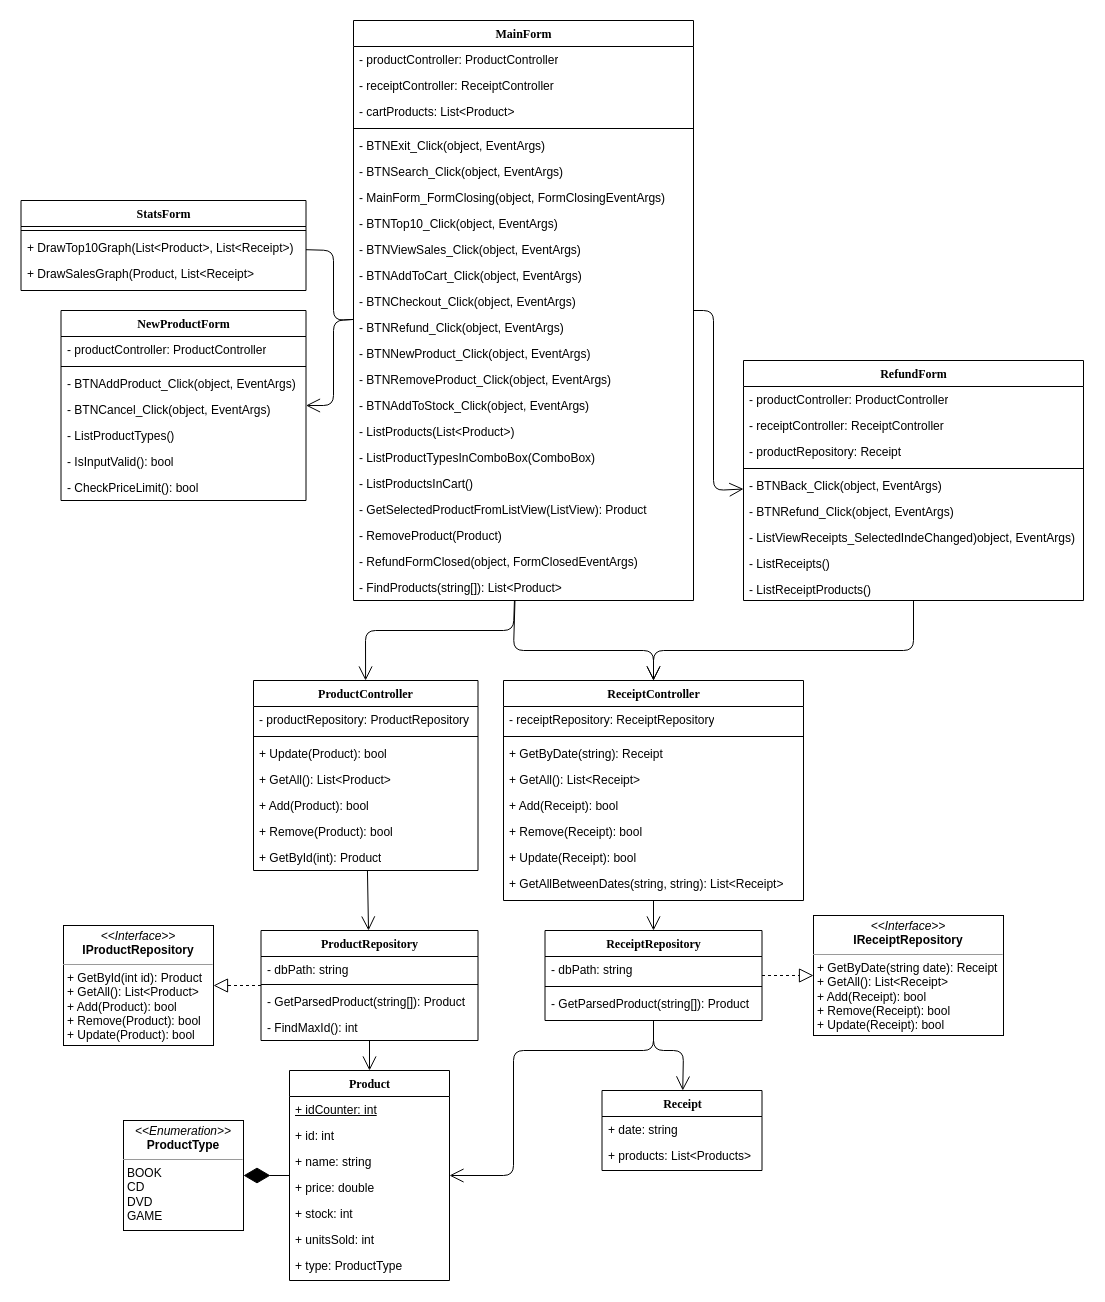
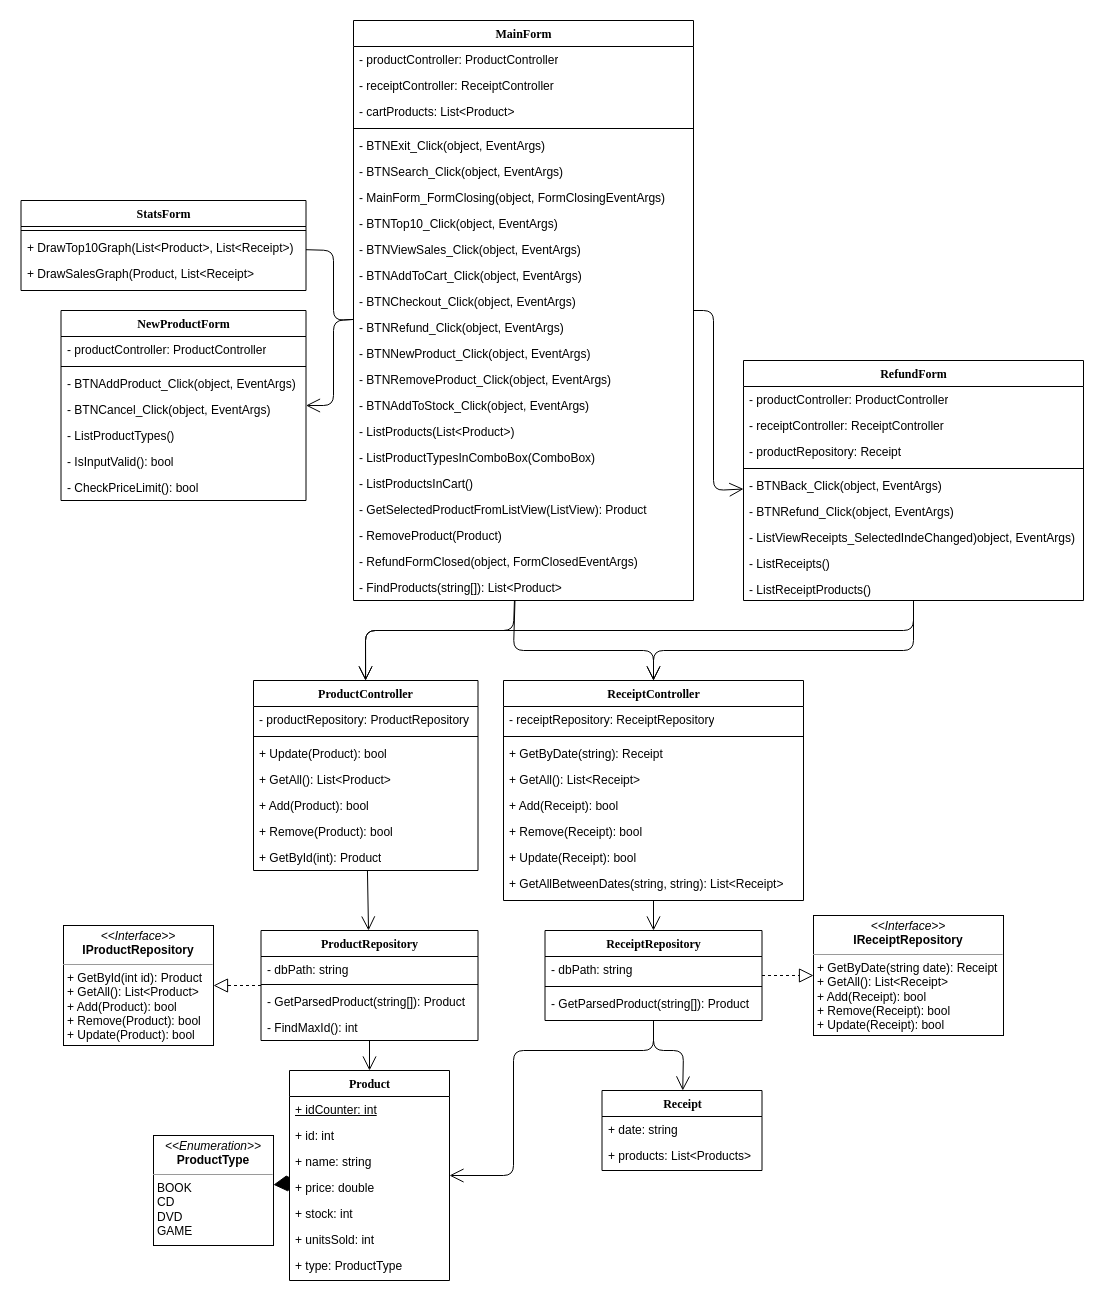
edge "RefundForm" -> "ProductController": added
node "<<Enumeration>> ProductType BOOK CD DVD GAME": moved (184, 1176) -> (214, 1191)
